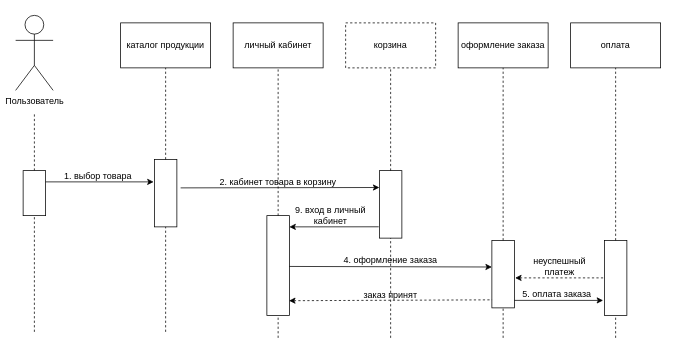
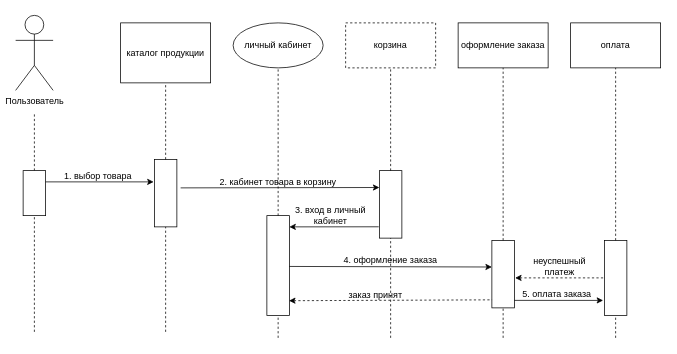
node "каталог продукции": size 90x45 -> 90x60
node "личный кабинет": shape rectangle -> ellipse
node "9. вход в личный кабинет": label "9. вход в личный кабинет" -> "3. вход в личный кабинет"
node "заказ принят": moved (390, 295) -> (375, 295)
